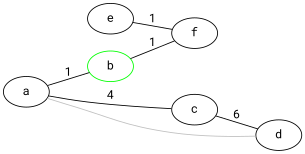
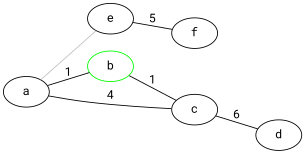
edge "e" -- "f": label "1" -> "5"
edge "f" -- "b": now "c" -- "b"
edge "a" -- "d": now "a" -- "e"
